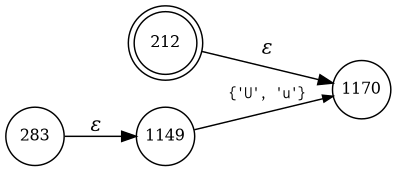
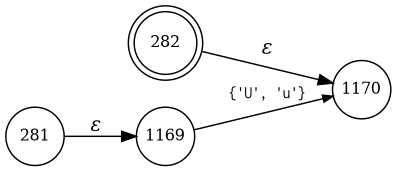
node "212": label "212" -> "282"
node "283": label "283" -> "281"
node "1149": label "1149" -> "1169"
